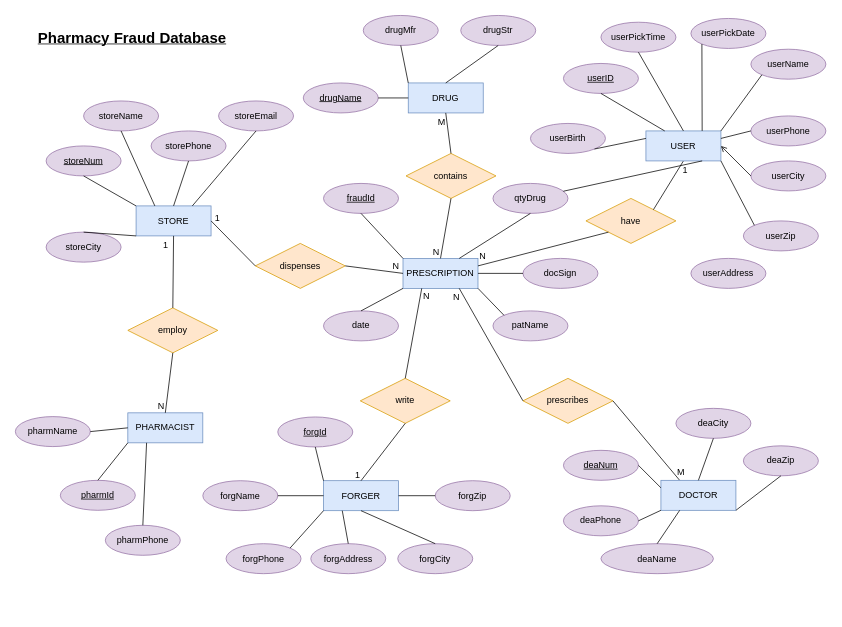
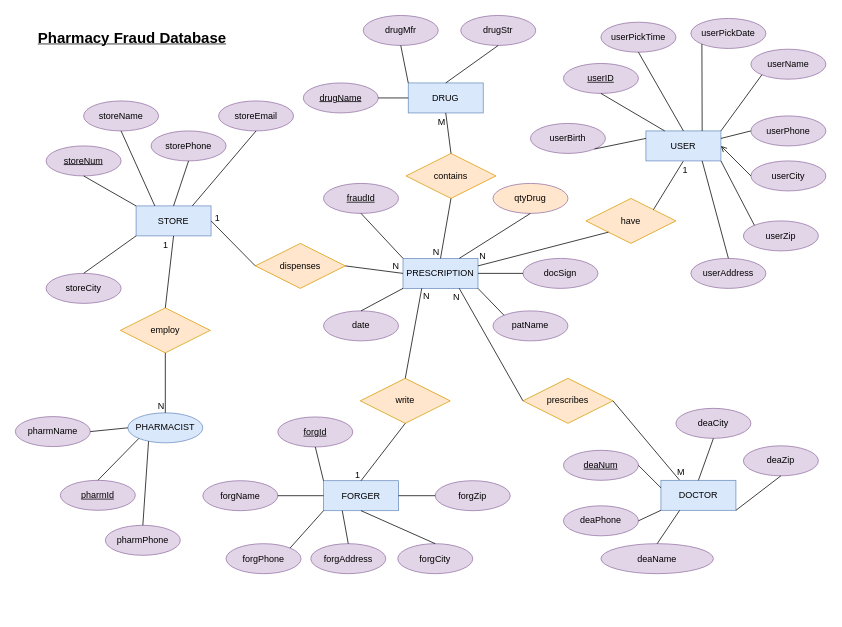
edge "USER" -- "qtyDrug": now "USER" -- "userAddress"
node "qtyDrug": fillcolor #e1d5e7 -> #ffe6cc
node "storeCity": moved (84, 247) -> (84, 288)
node "employ": moved (173, 330) -> (165, 330)
node "PHARMACIST": shape rectangle -> ellipse
